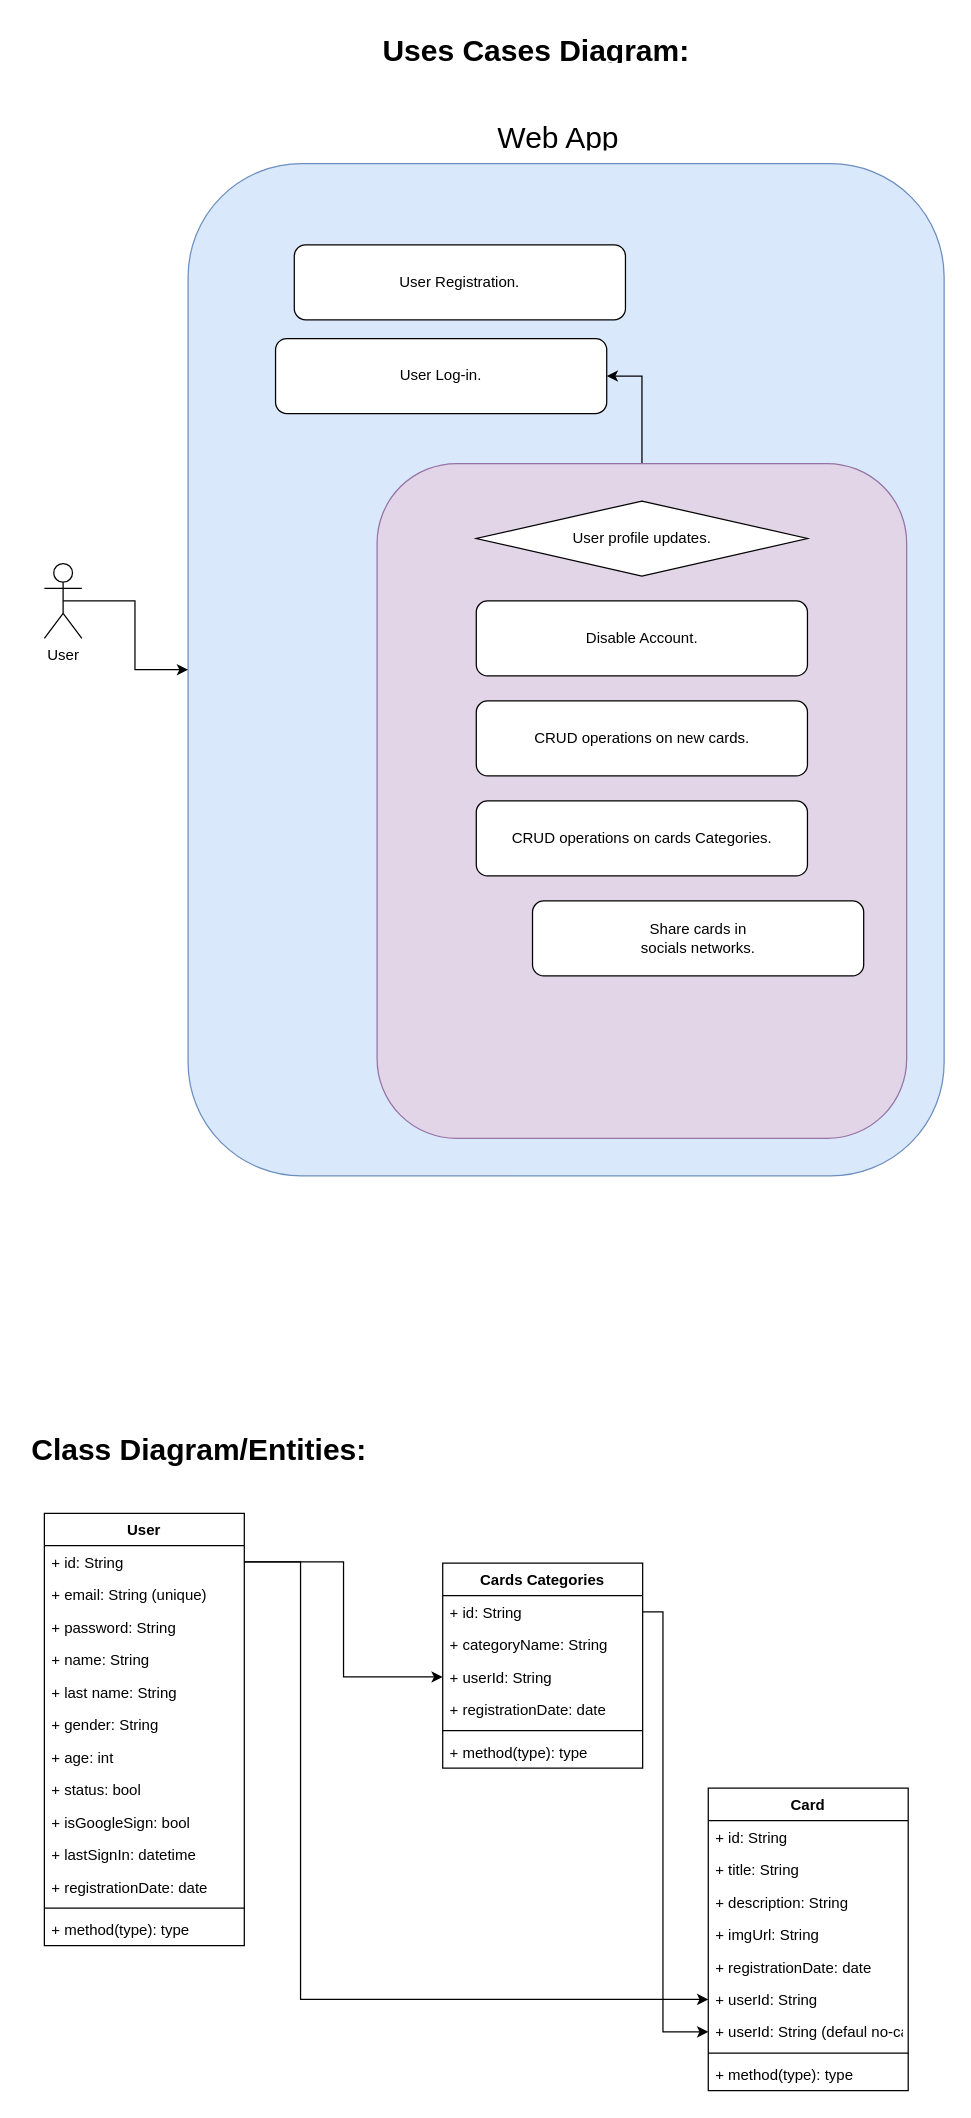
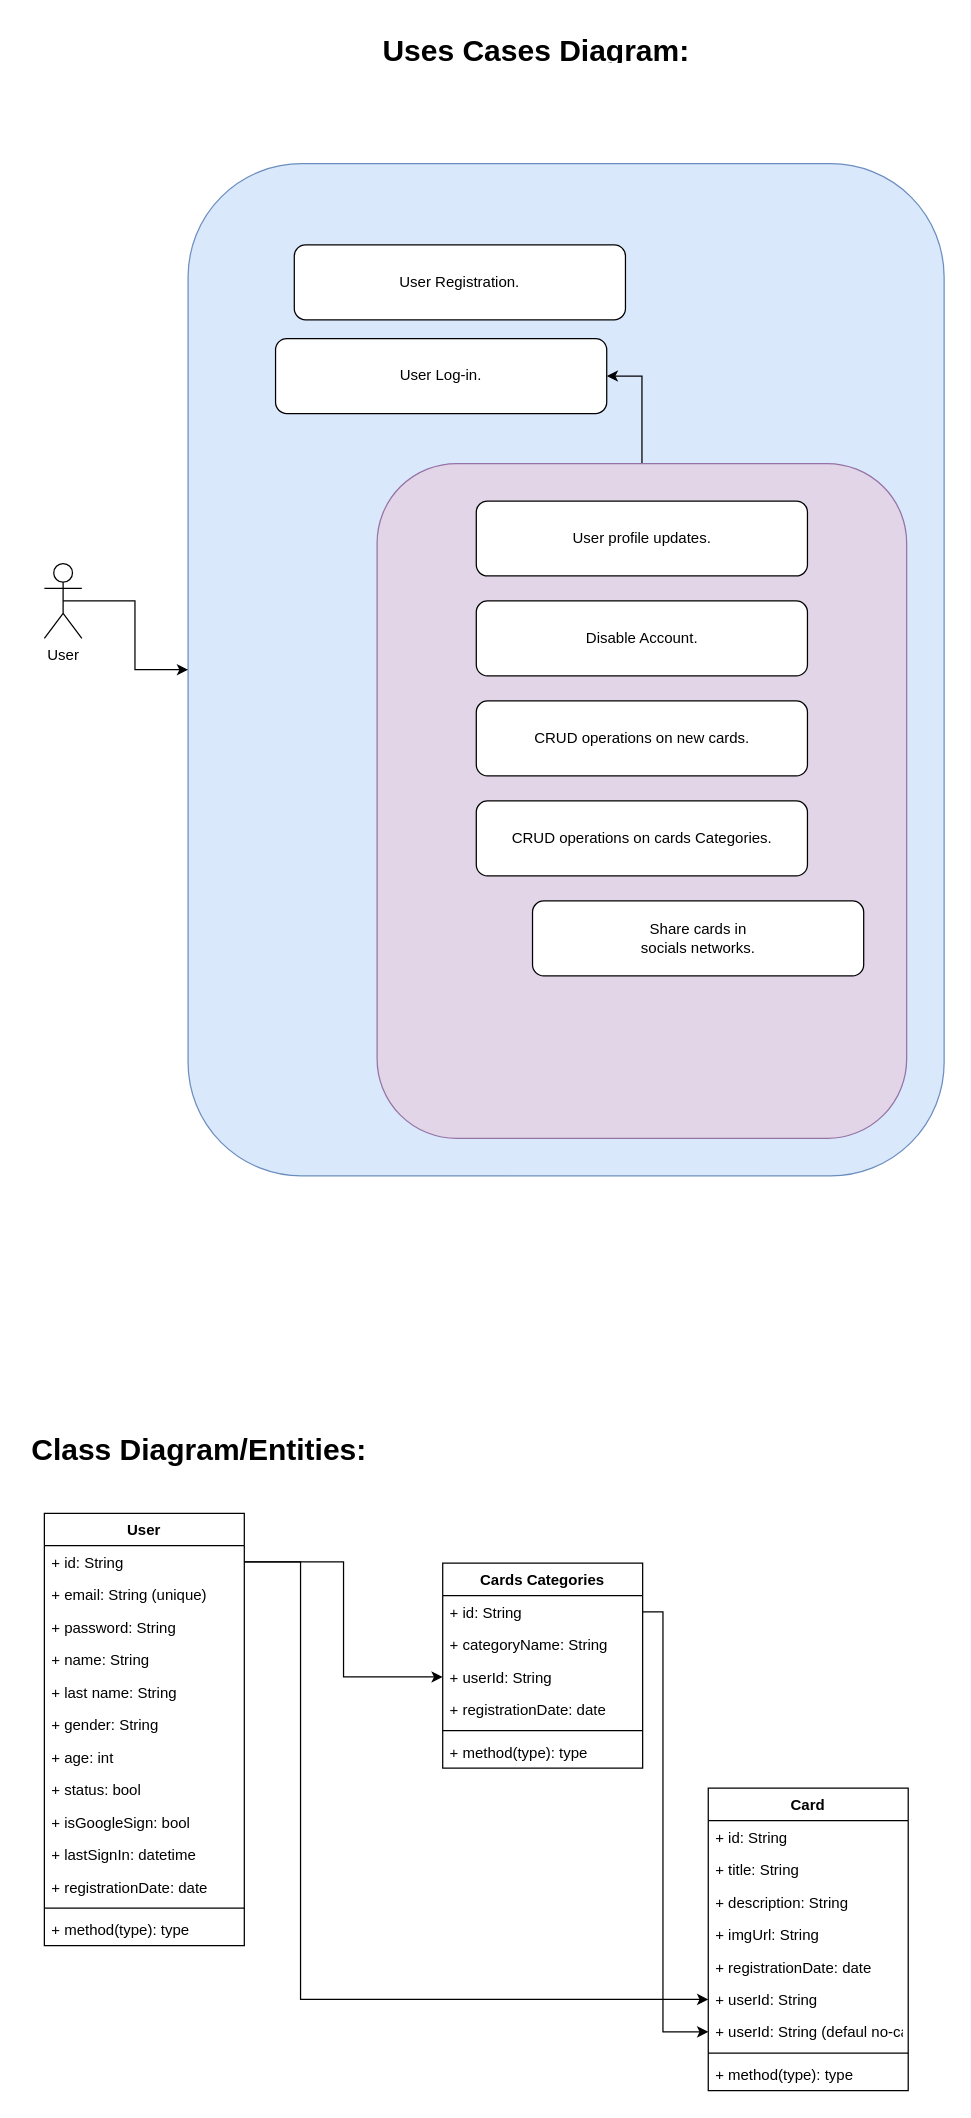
node "Web App": removed
node "User profile updates.": shape diamond -> rounded rectangle
